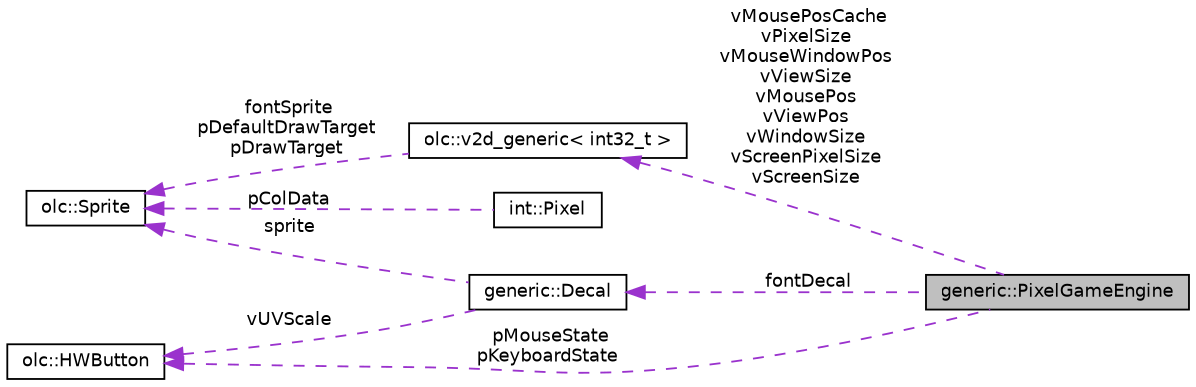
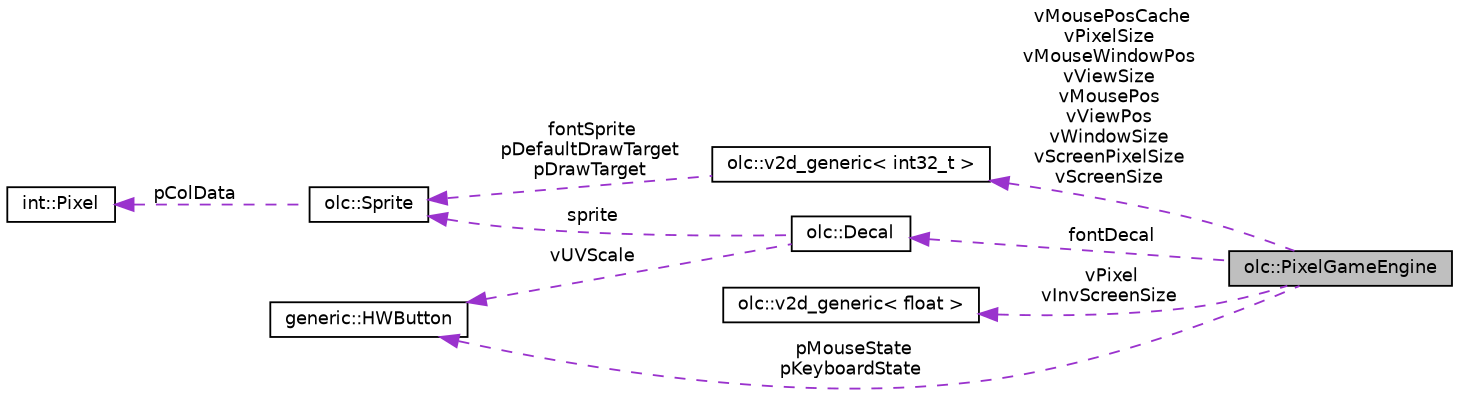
edge "int::Pixel" -> "olc::Sprite": reversed
node "generic::Decal": label "generic::Decal" -> "olc::Decal"
node "generic::PixelGameEngine": label "generic::PixelGameEngine" -> "olc::PixelGameEngine"
node "olc::v2d_generic< float >": added
node "olc::HWButton": label "olc::HWButton" -> "generic::HWButton"
